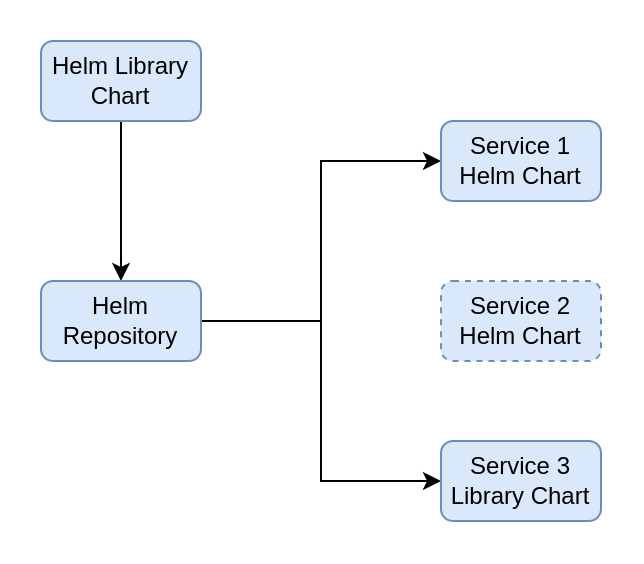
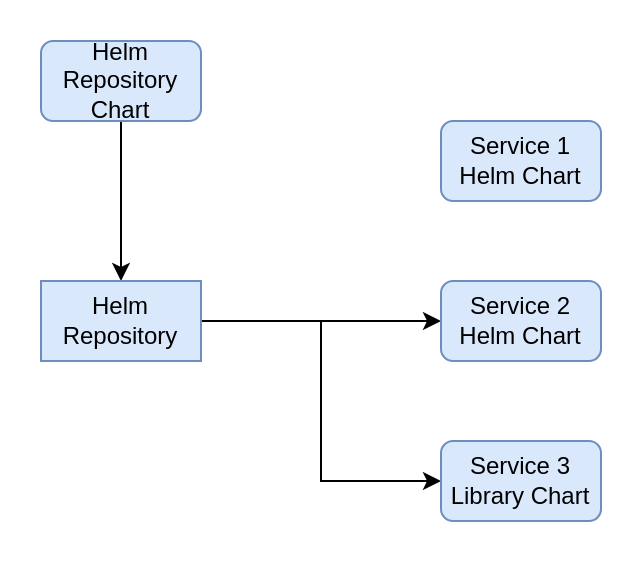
node "Helm Library Chart": label "Helm Library Chart" -> "Helm Repository Chart"
edge "Helm Repository" -> "Service 1 Helm Chart": now "Helm Repository" -> "Service 2 Helm Chart"
node "Helm Repository": shape rounded rectangle -> rectangle
node "Service 2 Helm Chart": style dashed -> solid
